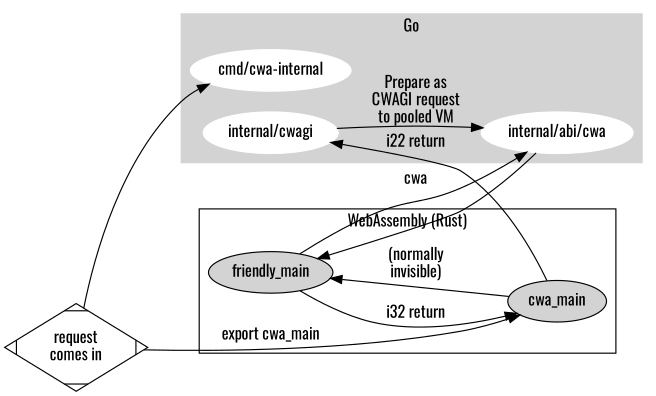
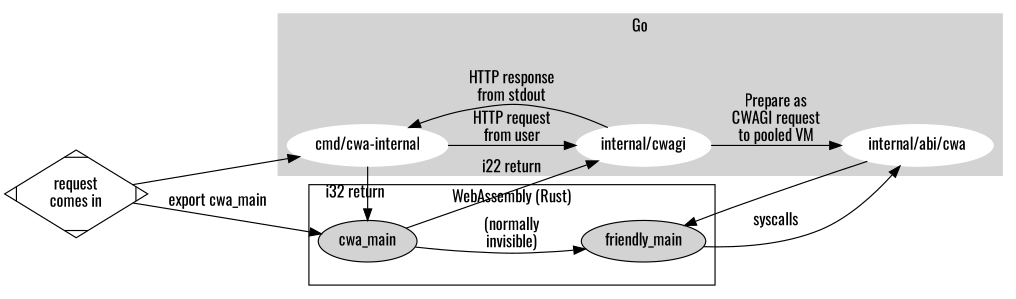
edge "internal/cwagi" -> "cmd/cwa-internal": added, label "HTTP response from stdout"
edge "cmd/cwa-internal" -> "internal/cwagi": added, label "HTTP request from user"
edge "friendly_main" -> "internal/abi/cwa": label "cwa" -> "syscalls"
edge "friendly_main" -> "cwa_main": now "cmd/cwa-internal" -> "cwa_main"
